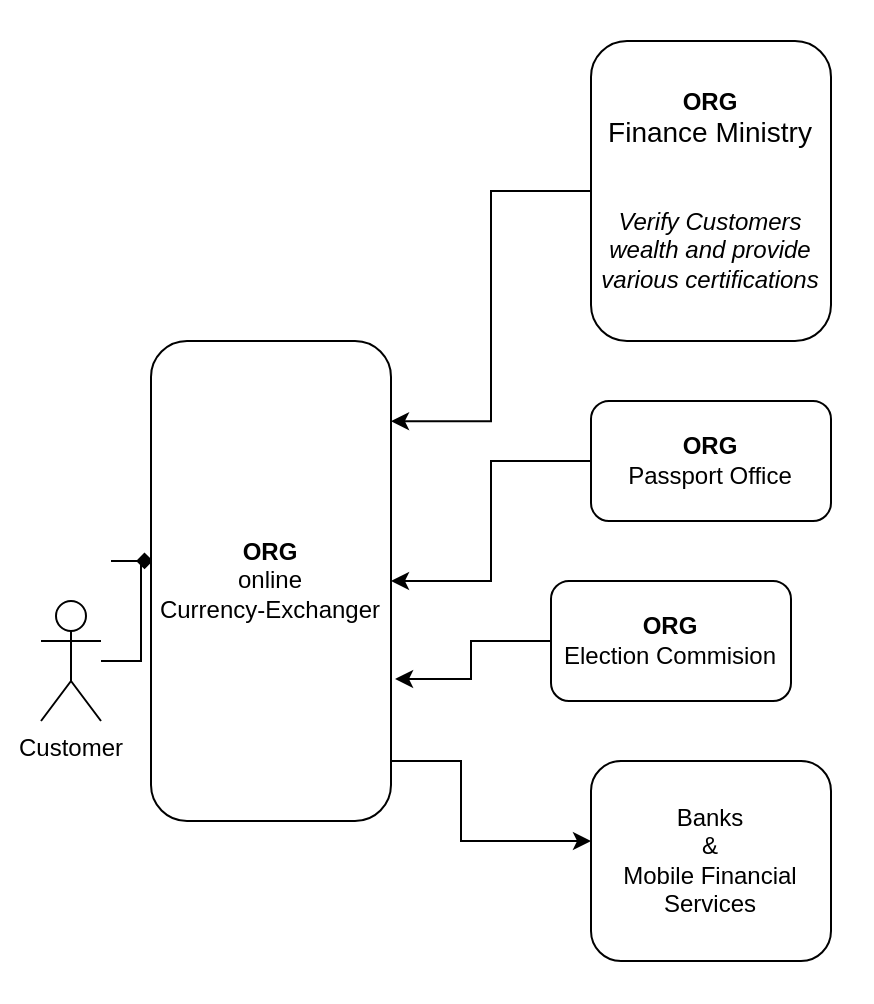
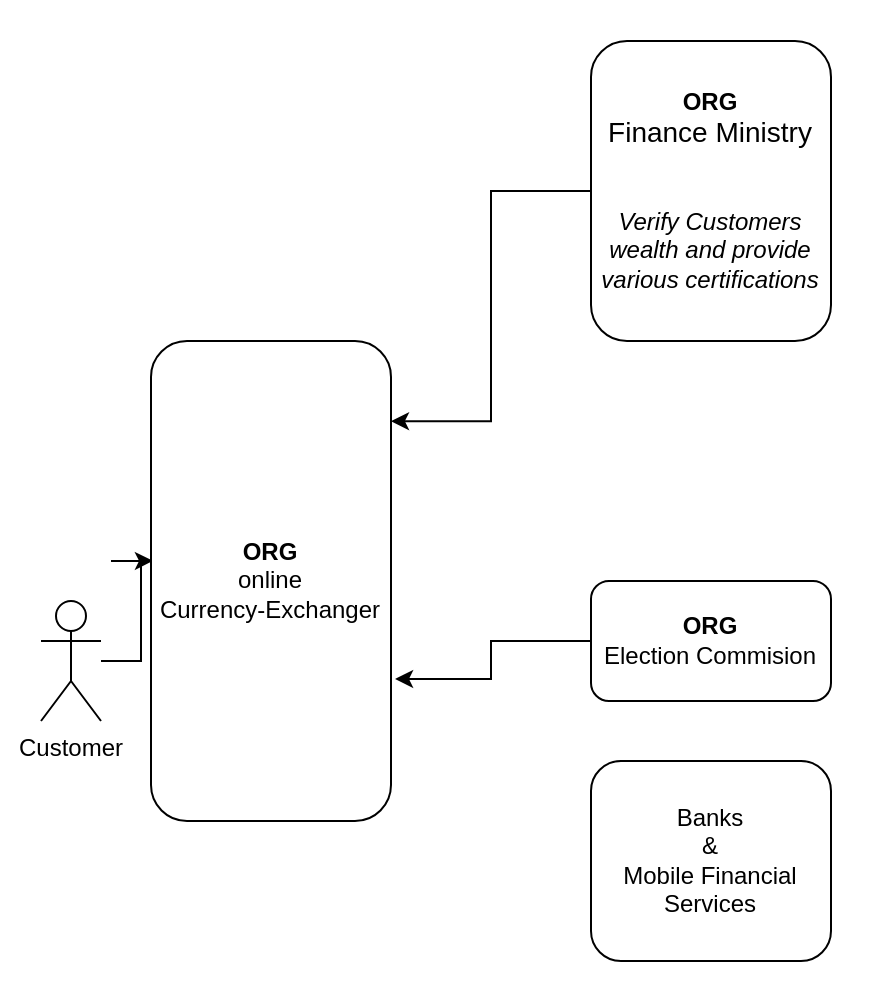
node "ORG Passport Office": removed
edge "ORG Passport Office" -> "ORG online Currency-Exchanger": removed
edge "Customer" -> "ORG online Currency-Exchanger": arrowhead diamond -> classic
node "ORG Election Commision": moved (671, 641) -> (711, 641)
edge "ORG online Currency-Exchanger" -> "Banks & Mobile Financial Services": removed
